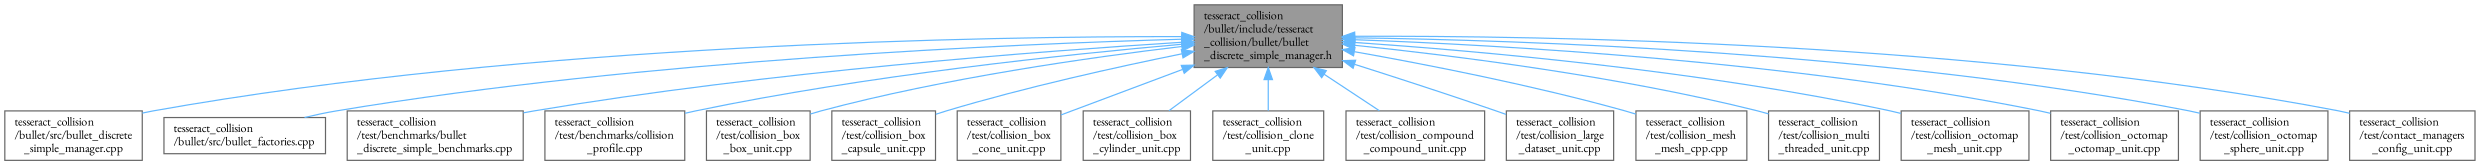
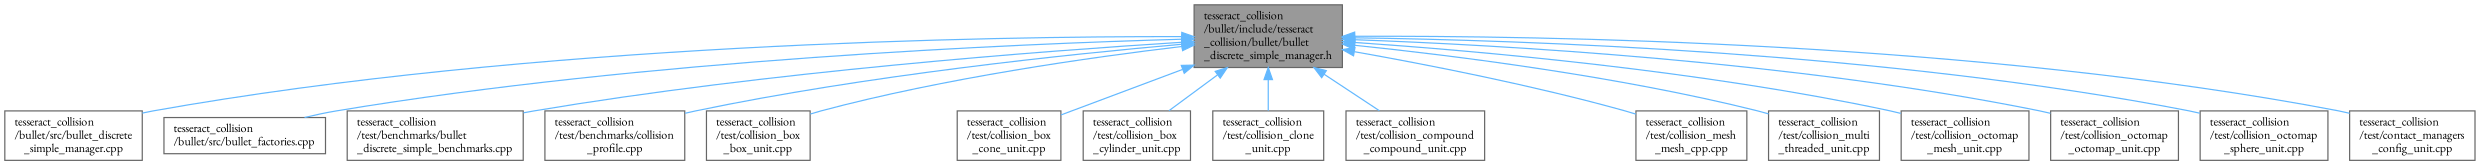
node "tesseract_collision /test/collision_box _capsule_unit.cpp": removed
node "tesseract_collision /test/collision_large _dataset_unit.cpp": removed
